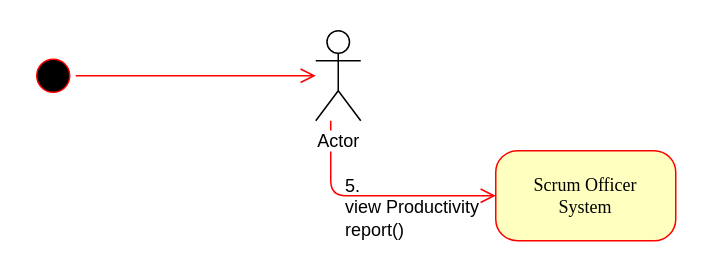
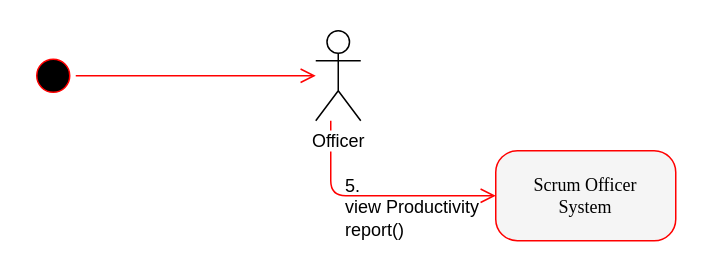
node "Actor": label "Actor" -> "Officer"
node "Scrum Officer System": fillcolor #ffffc0 -> #f5f5f5
